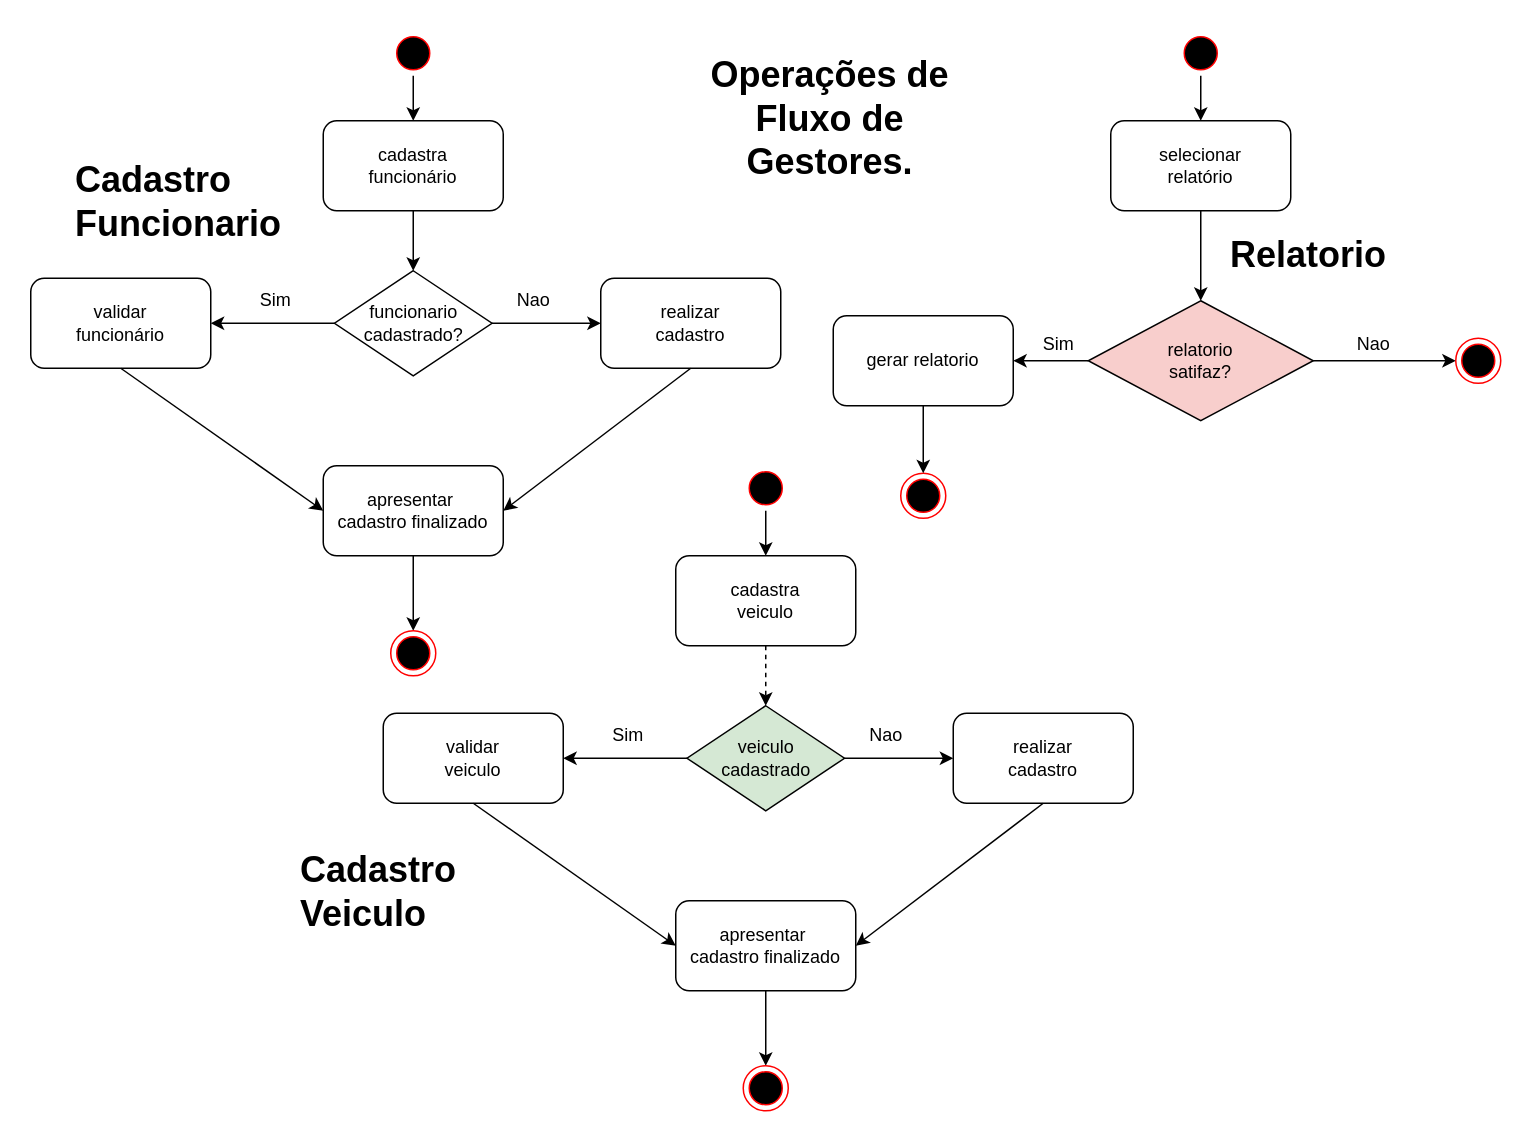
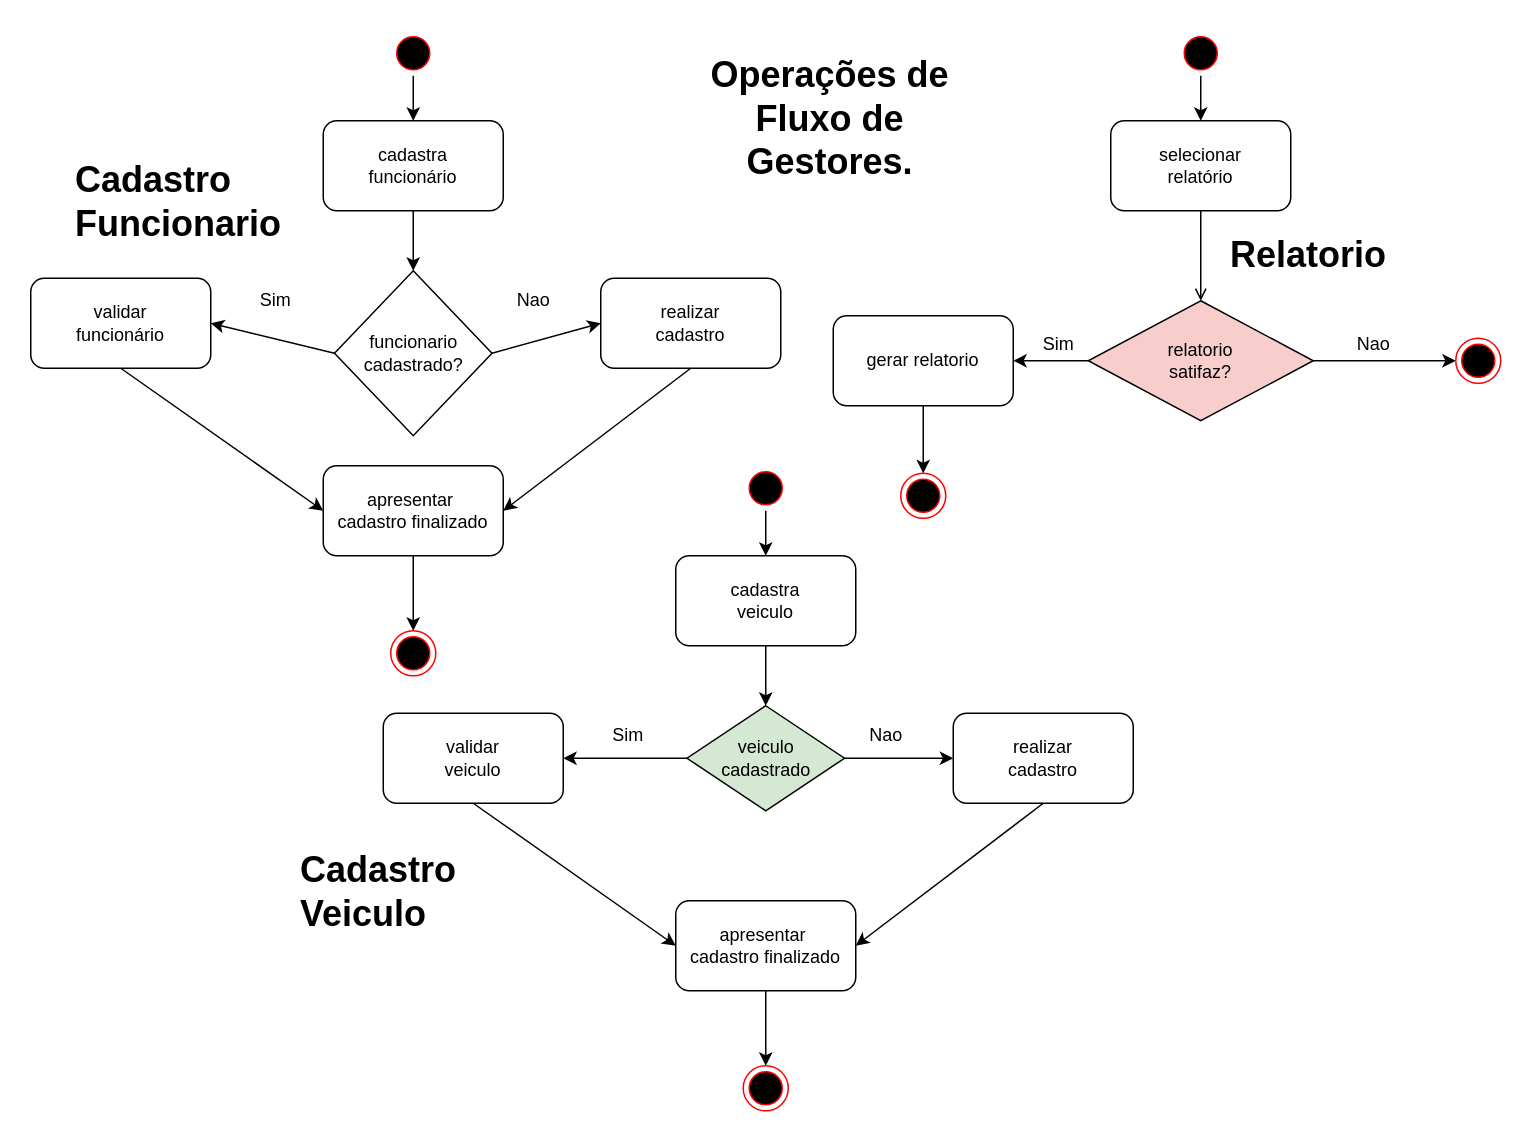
edge "selecionar relatório" -> "relatorio satifaz?": arrowhead classic -> open
node "funcionario cadastrado?": size 158x105 -> 158x165
edge "cadastra veiculo" -> "veiculo cadastrado": style dashed -> solid
